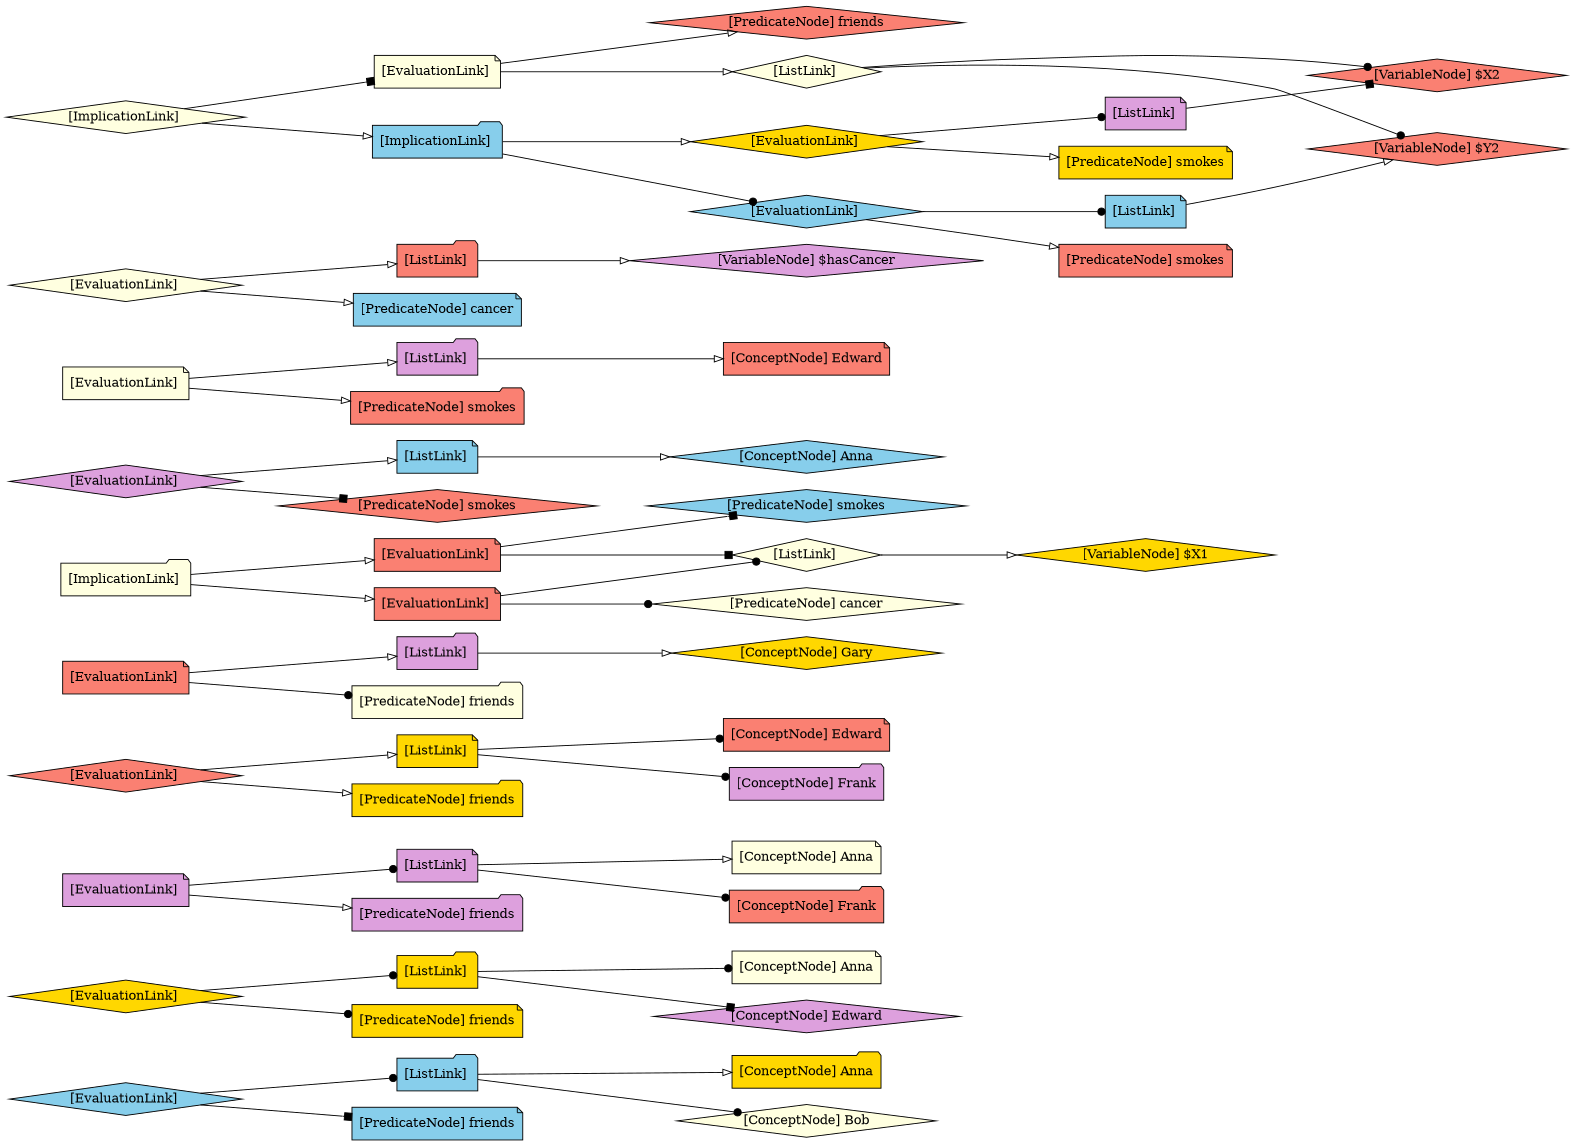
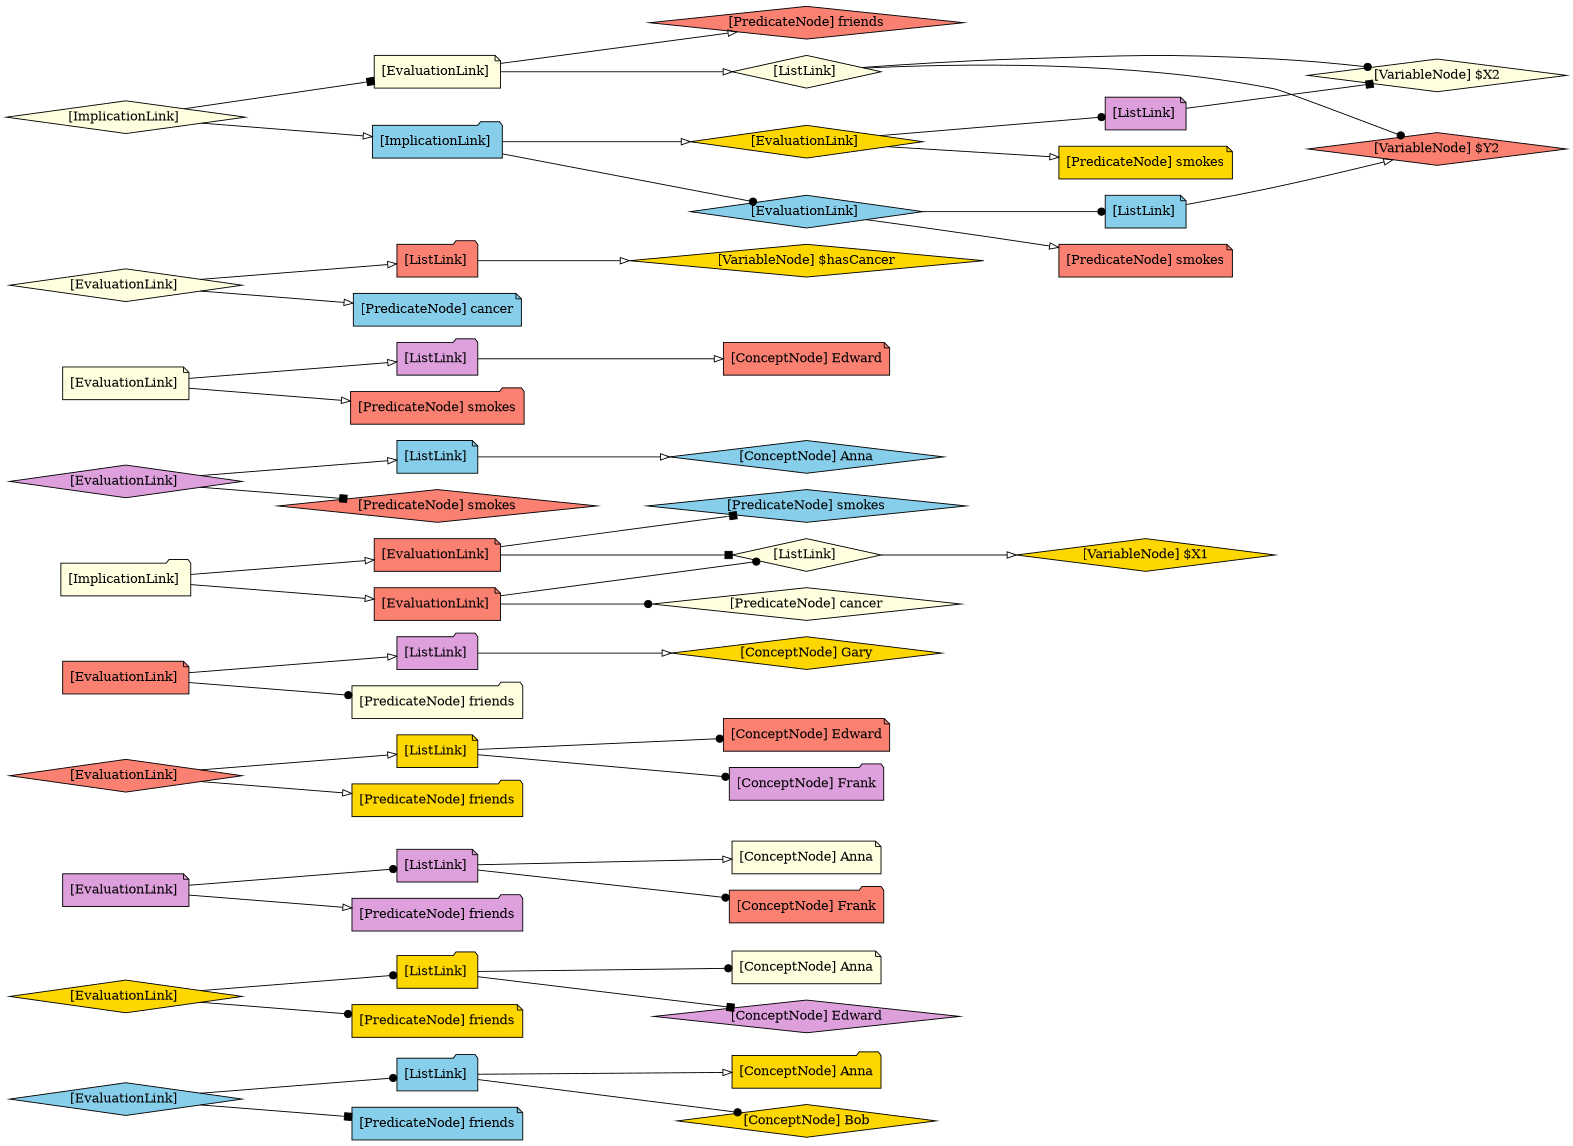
node "[VariableNode] $X2": fillcolor salmon -> lightyellow
node "[VariableNode] $hasCancer": fillcolor plum -> gold
node "[ConceptNode] Bob": fillcolor lightyellow -> gold
